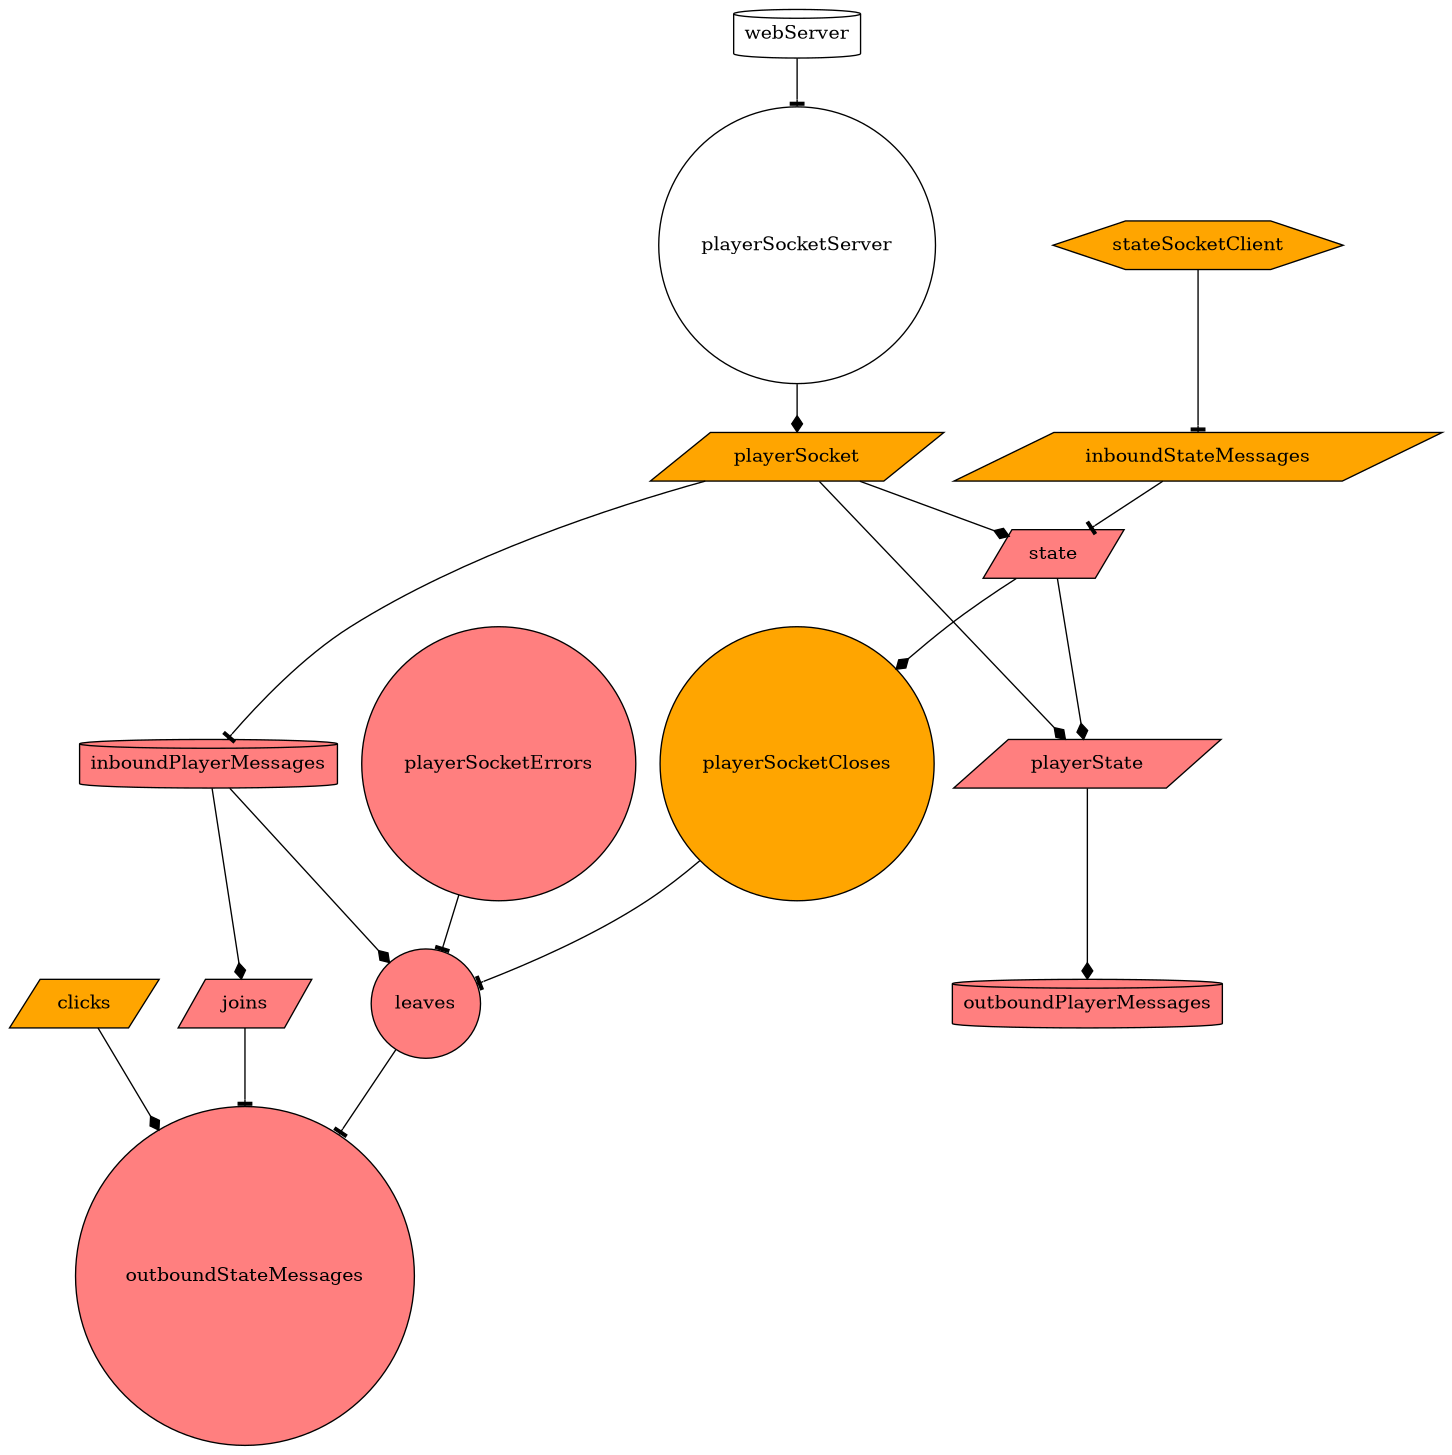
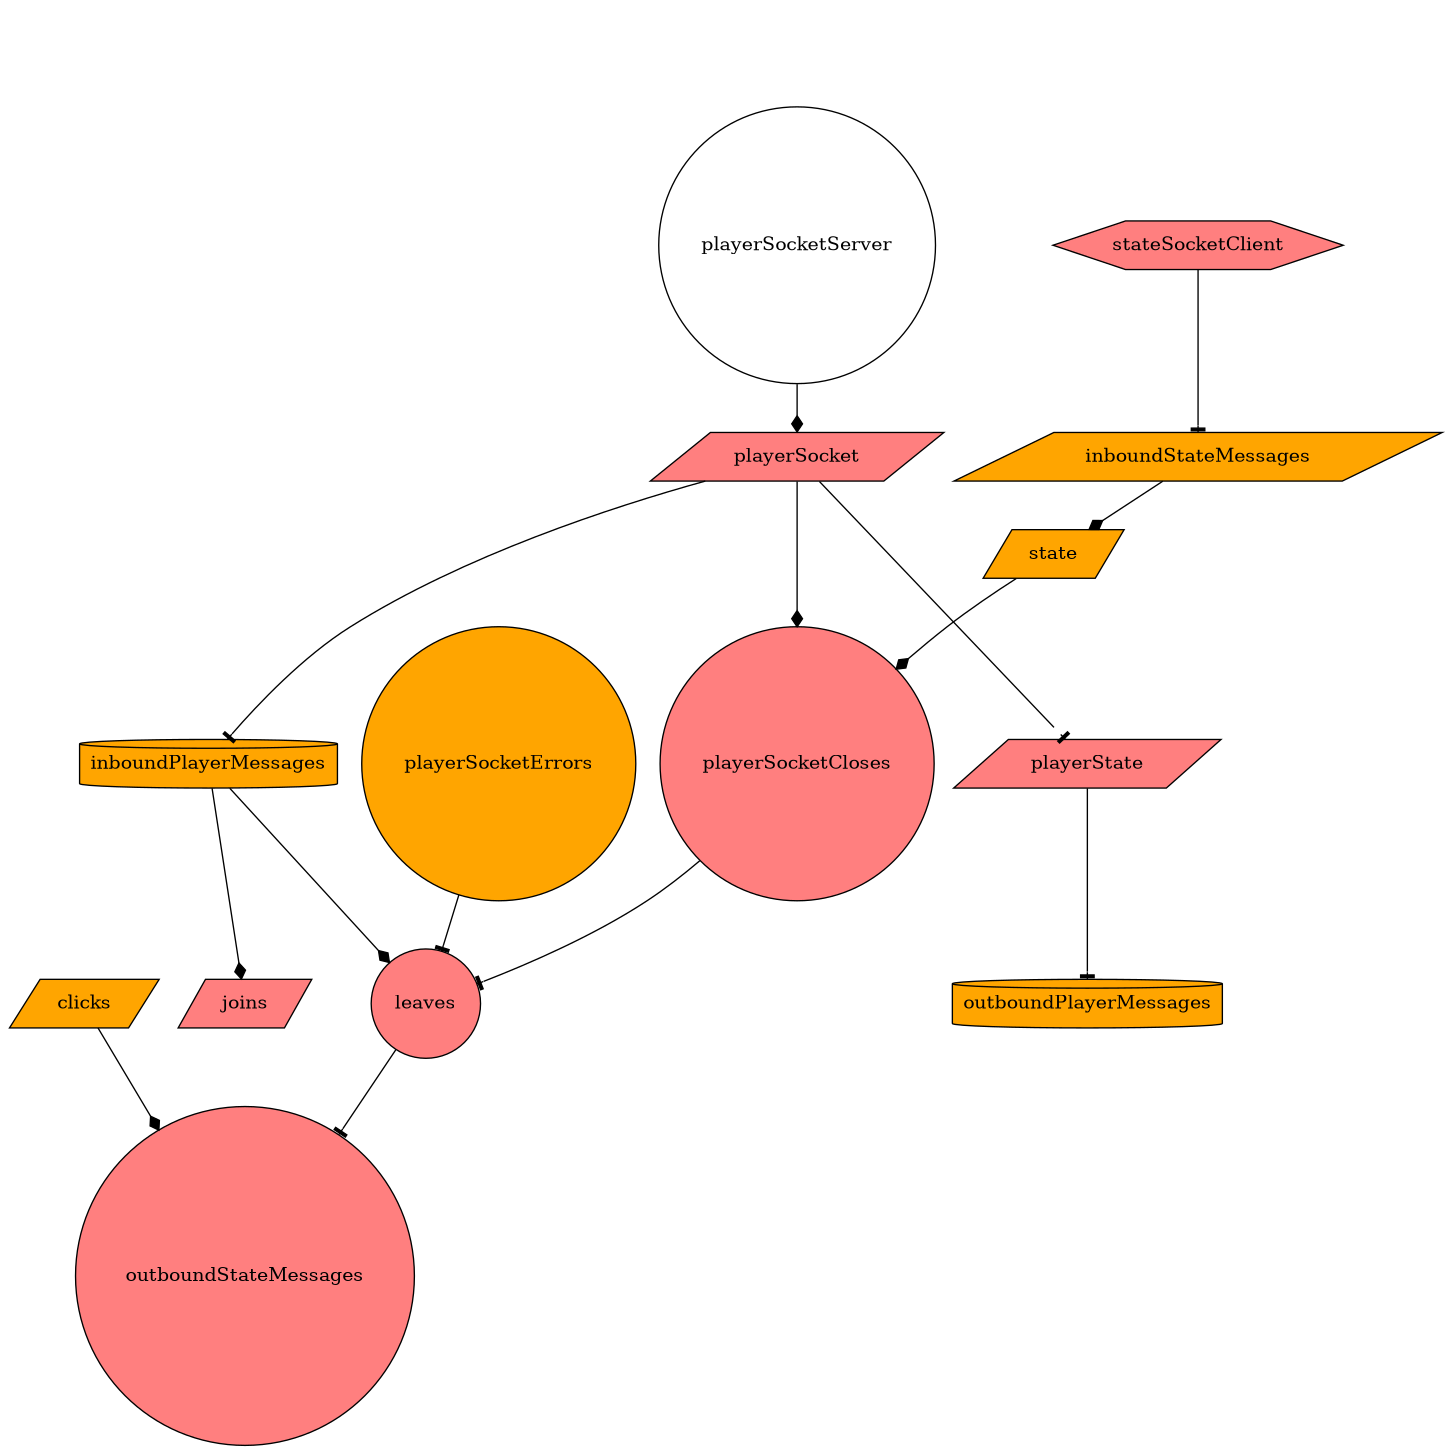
node "webServer": removed
node "stateSocketClient": fillcolor orange -> #ff7f7f
node "playerSocket": fillcolor orange -> #ff7f7f
edge "inboundStateMessages" -> "state": arrowhead tee -> diamond
edge "playerSocket" -> "state": now "playerSocket" -> "playerSocketCloses"
node "state": fillcolor #ff7f7f -> orange
edge "playerSocket" -> "playerState": arrowhead diamond -> tee
edge "state" -> "playerState": removed
node "inboundPlayerMessages": fillcolor #ff7f7f -> orange
node "playerSocketErrors": fillcolor #ff7f7f -> orange
node "playerSocketCloses": fillcolor orange -> #ff7f7f
edge "playerState" -> "outboundPlayerMessages": arrowhead diamond -> tee
node "outboundPlayerMessages": fillcolor #ff7f7f -> orange
edge "joins" -> "outboundStateMessages": removed
